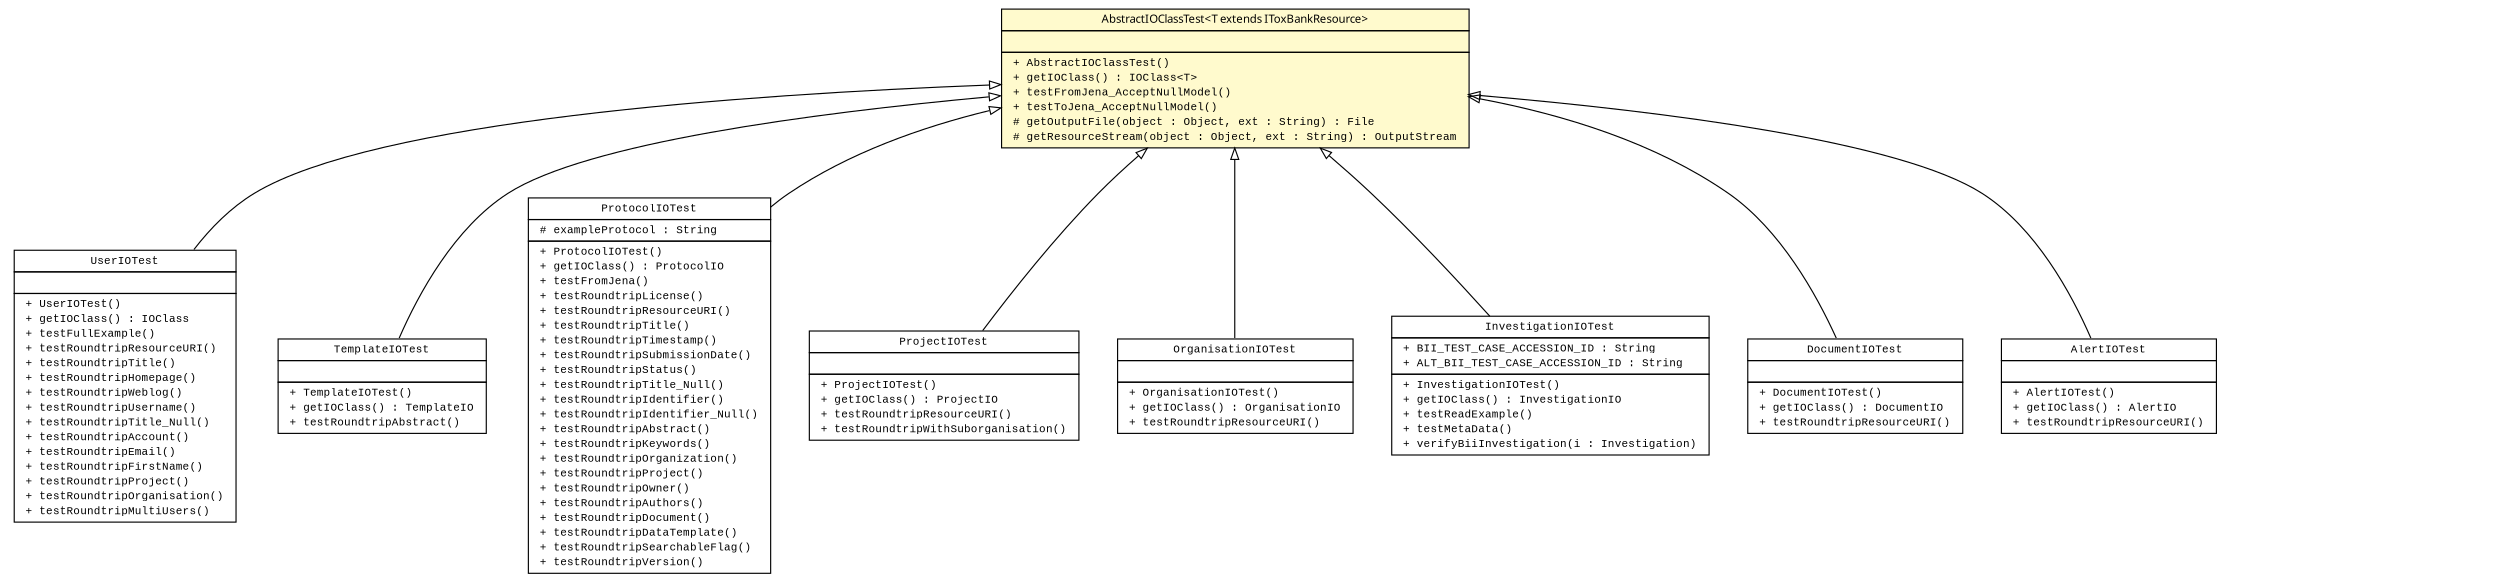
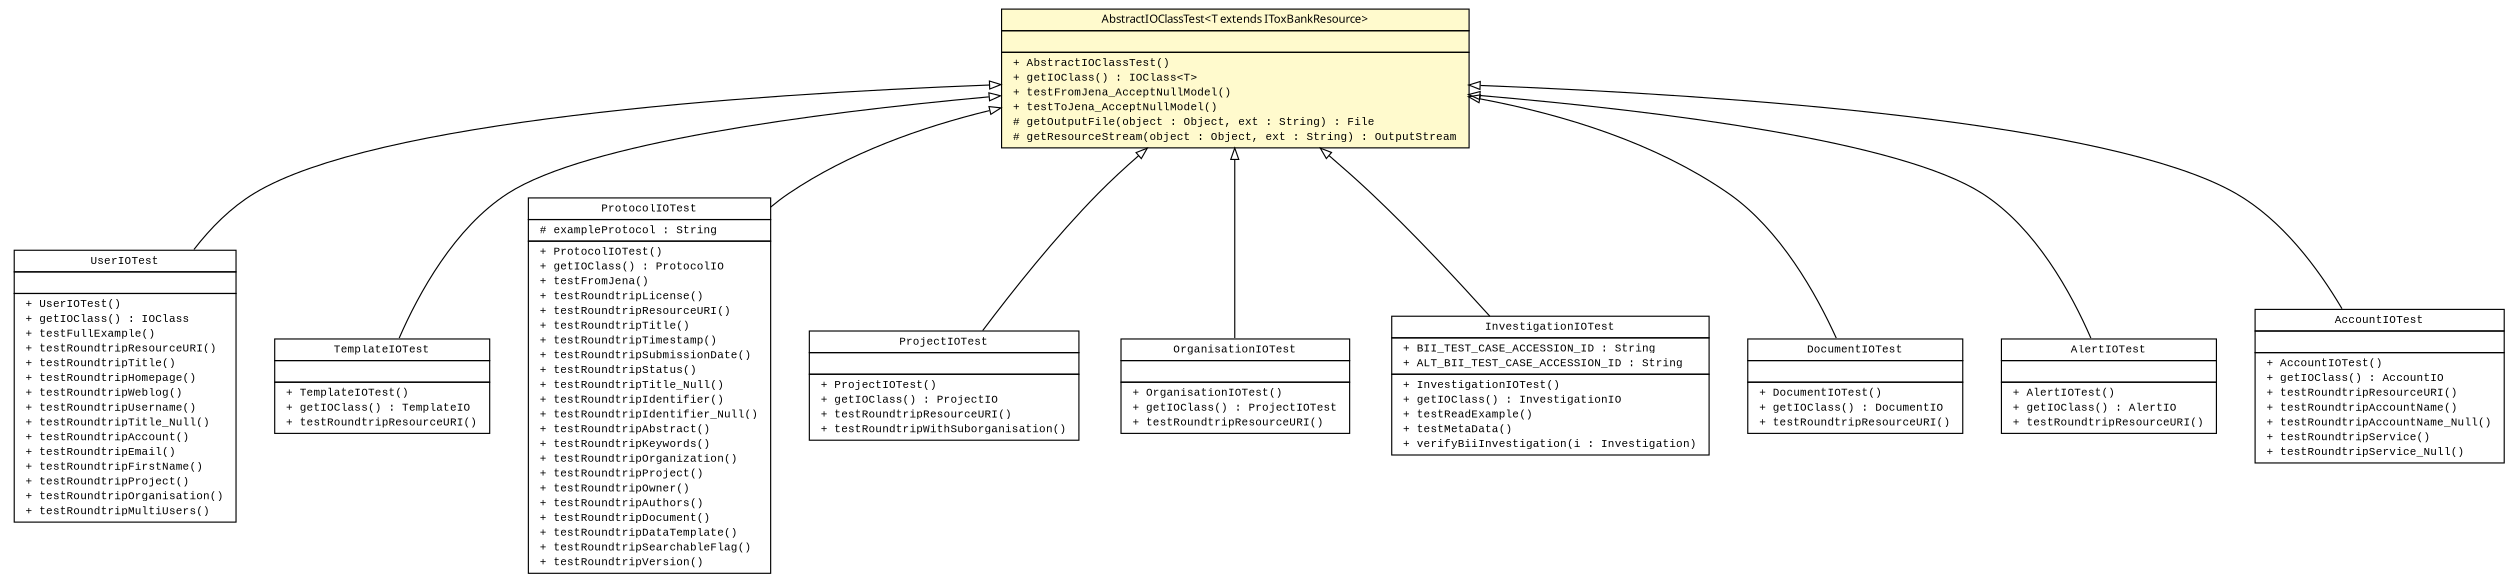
node "AccountIOTest": added
node "OrganisationIOTest": text "+ getIOClass() : OrganisationIO" -> "+ getIOClass() : ProjectIOTest"
node "TemplateIOTest": text "+ testRoundtripAbstract()" -> "+ testRoundtripResourceURI()"
